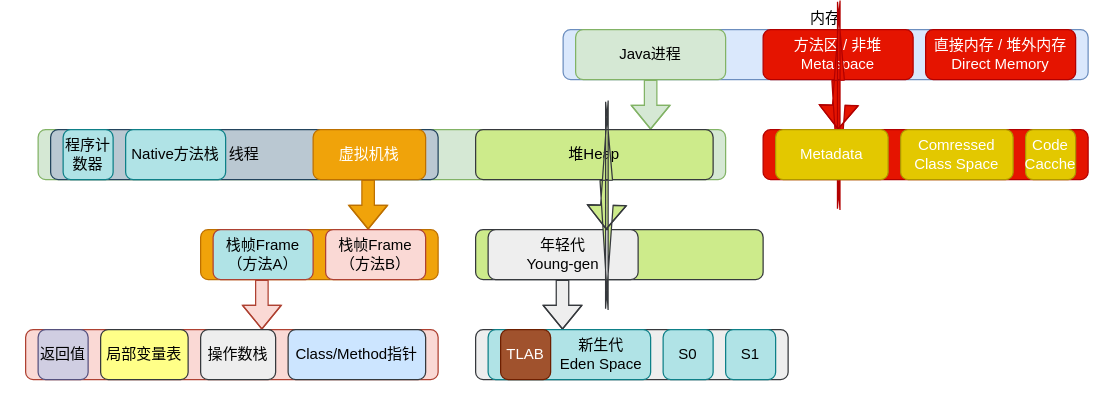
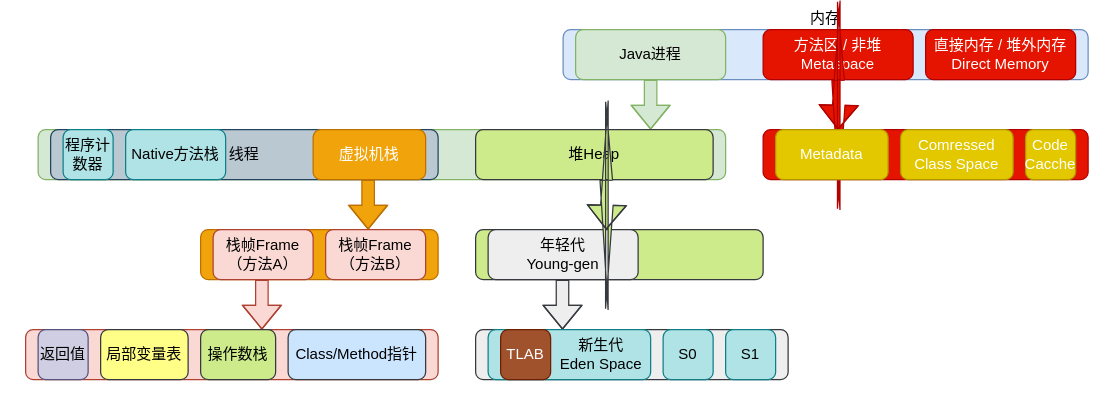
node "栈帧Frame （方法A）": fillcolor #b0e3e6 -> #fad9d5
node "操作数栈": fillcolor #eeeeee -> #cdeb8b
